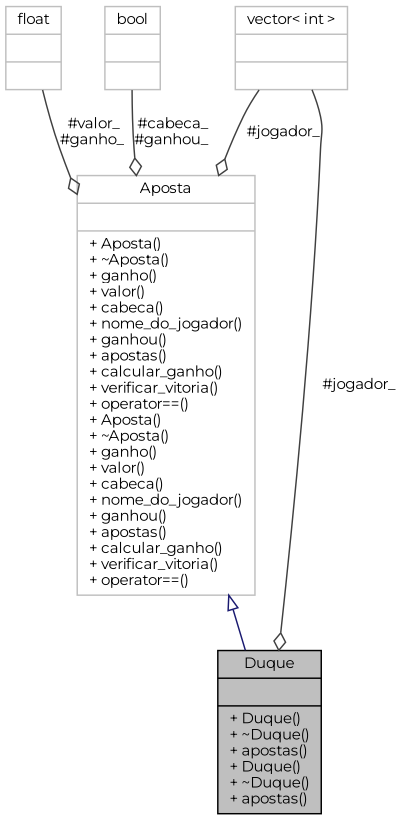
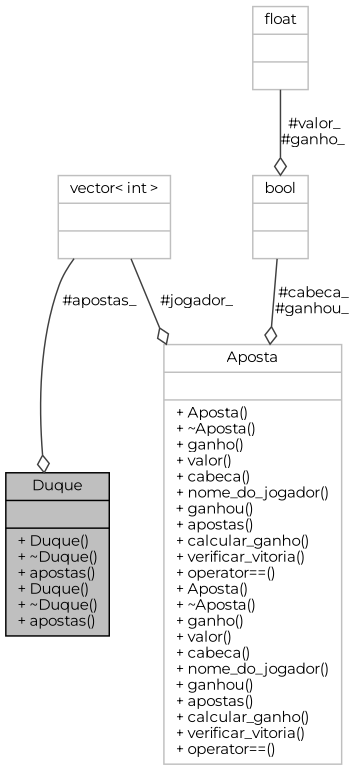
edge "float" -> "Aposta": now "float" -> "bool"
edge "vector< int >" -> "Duque": label " #jogador_" -> " #apostas_"
edge "Duque" -> "Aposta": removed
